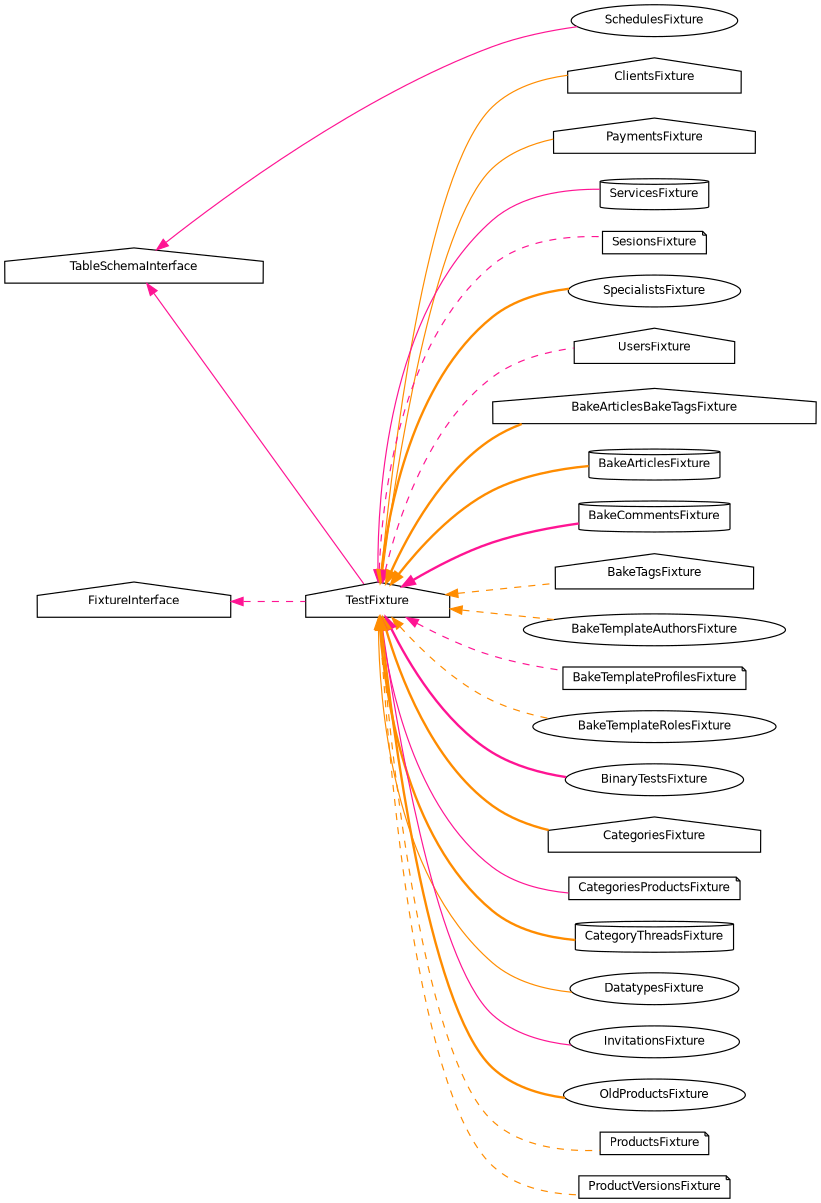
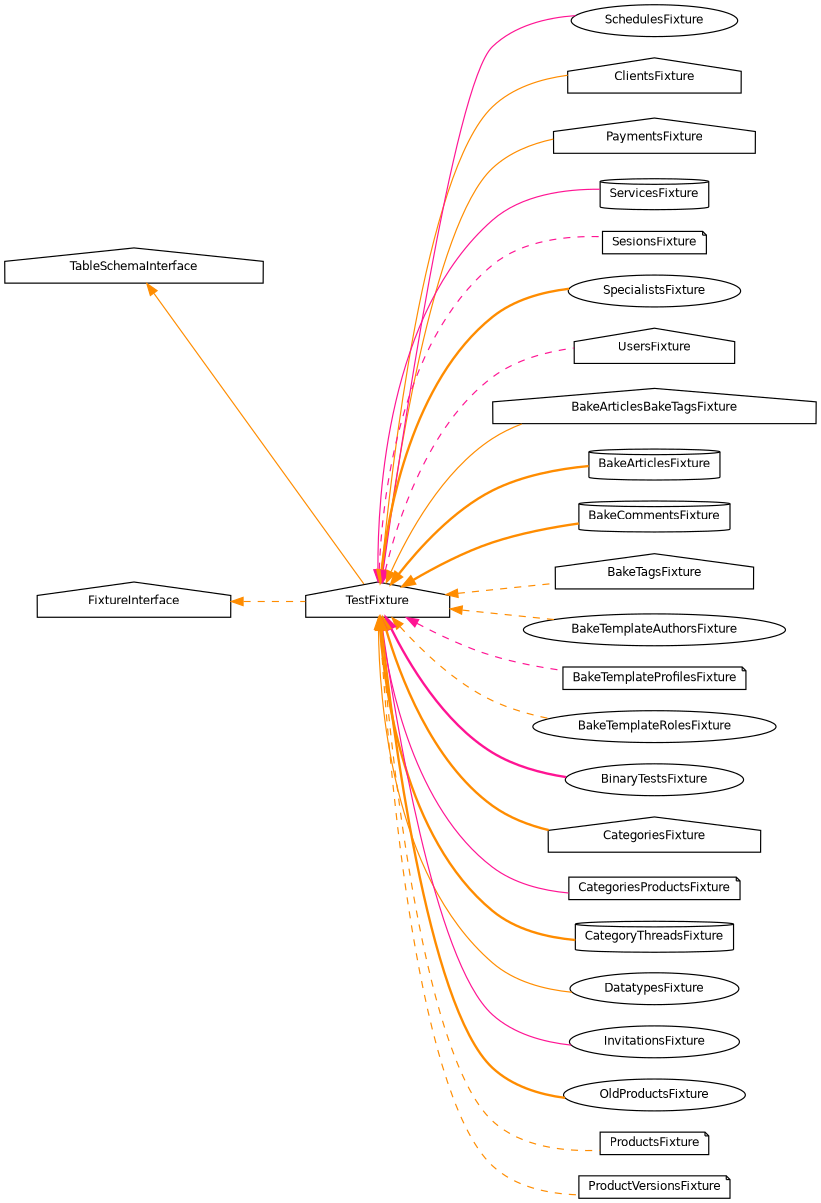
edge "SchedulesFixture" -> "TableSchemaInterface": now "SchedulesFixture" -> "TestFixture"
edge "TestFixture" -> "TableSchemaInterface": color deeppink -> darkorange
edge "BakeArticlesBakeTagsFixture" -> "TestFixture": style bold -> solid
edge "BakeCommentsFixture" -> "TestFixture": color deeppink -> darkorange
edge "TestFixture" -> "FixtureInterface": color deeppink -> darkorange
